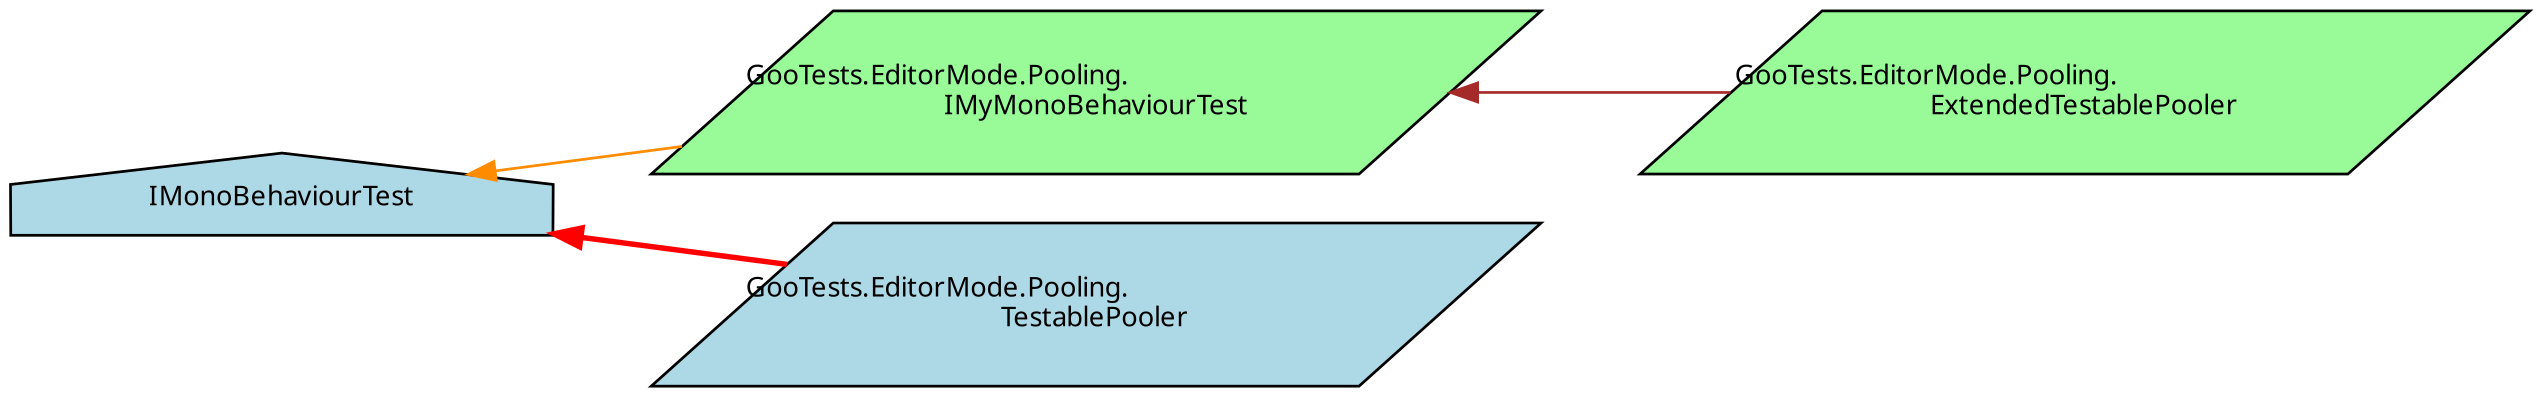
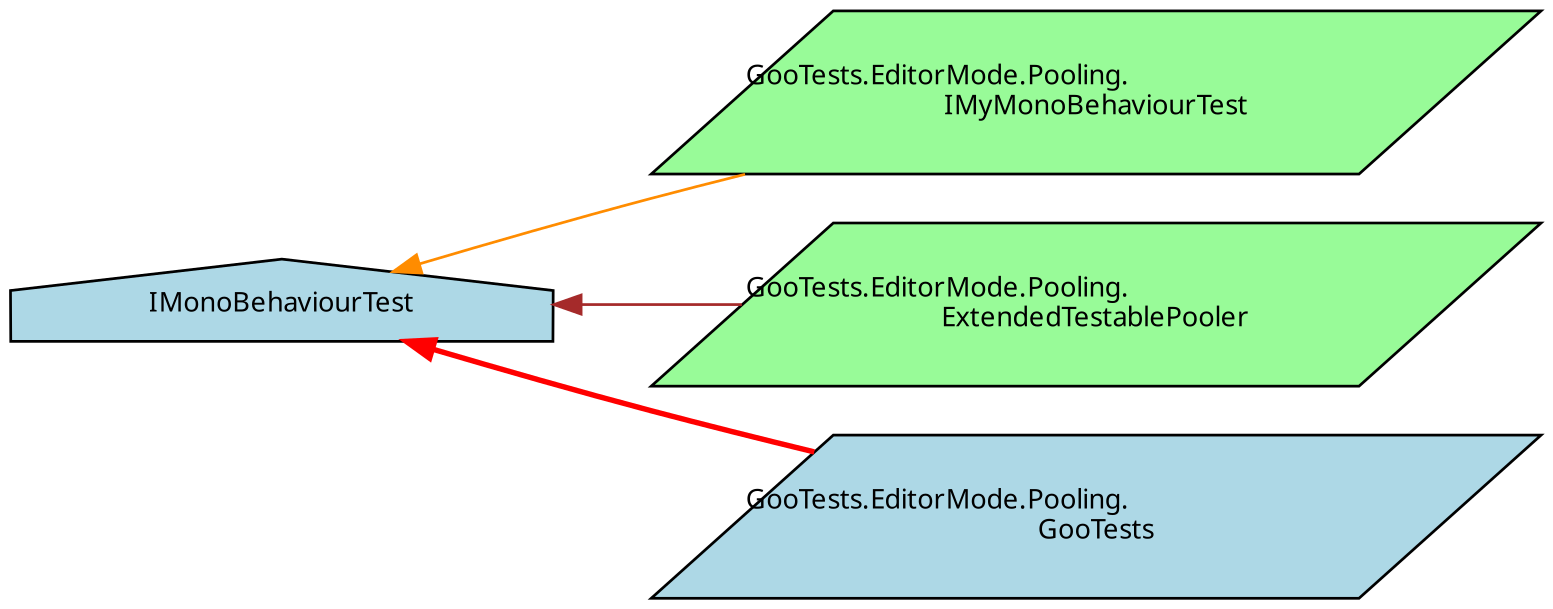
edge "GooTests.EditorMode.Pooling. ExtendedTestablePooler" -> "GooTests.EditorMode.Pooling. IMyMonoBehaviourTest": now "GooTests.EditorMode.Pooling. ExtendedTestablePooler" -> "IMonoBehaviourTest"
node "GooTests.EditorMode.Pooling. TestablePooler": label "GooTests.EditorMode.Pooling. TestablePooler" -> "GooTests.EditorMode.Pooling. GooTests"
